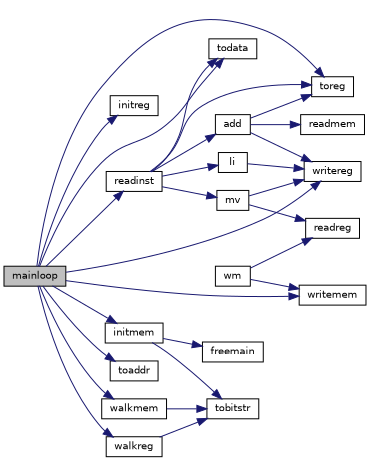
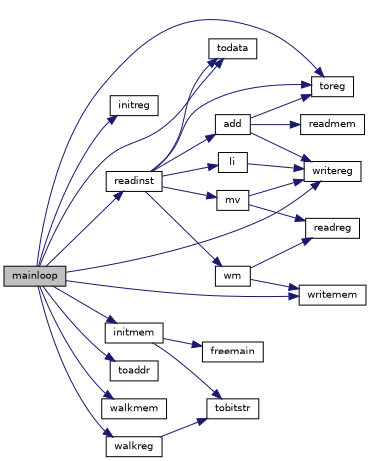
edge "readinst" -> "wm": added
edge "walkmem" -> "tobitstr": removed
